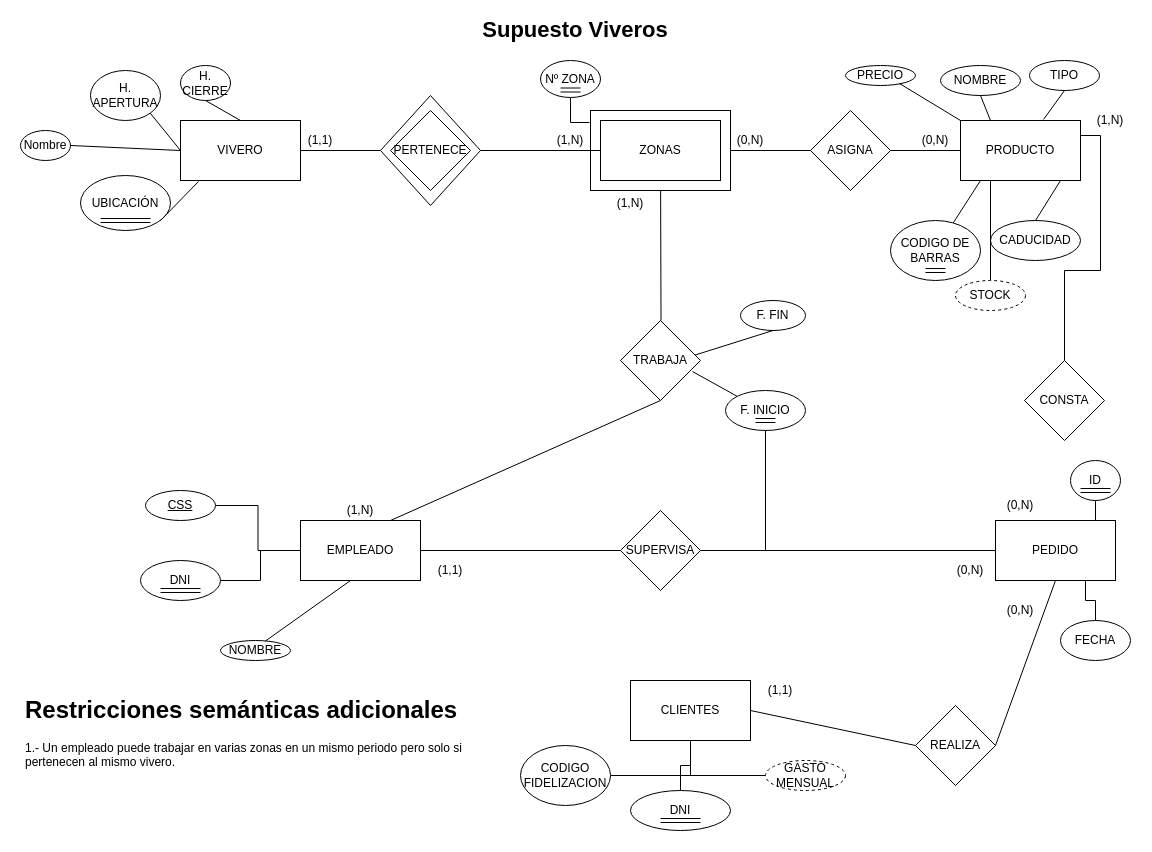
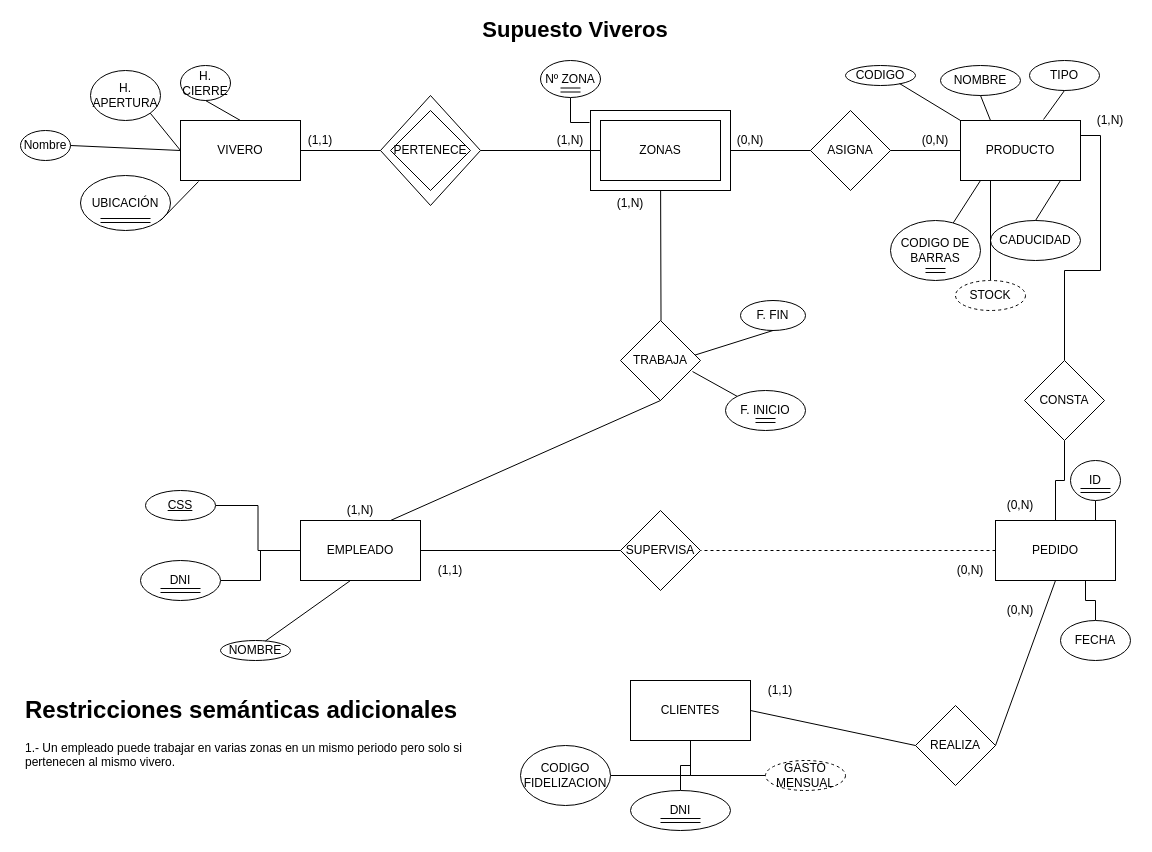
node "PRECIO": label "PRECIO" -> "CODIGO"
edge "F. INICIO" -- "PEDIDO": now "CONSTA" -- "PEDIDO"
edge "SUPERVISA" -- "PEDIDO": style solid -> dashed
